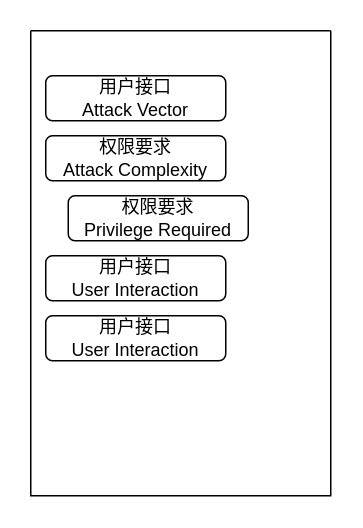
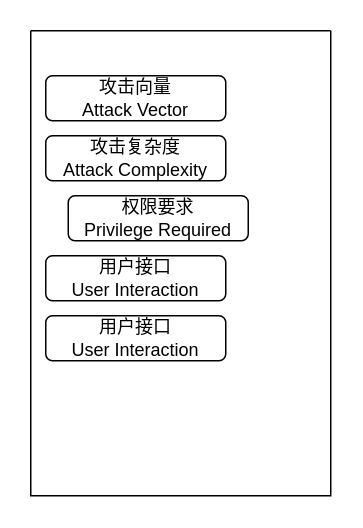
node "用户接口 Attack Vector": label "用户接口 Attack Vector" -> "攻击向量 Attack Vector"
node "权限要求 Attack Complexity": label "权限要求 Attack Complexity" -> "攻击复杂度 Attack Complexity"
